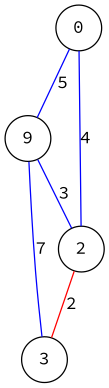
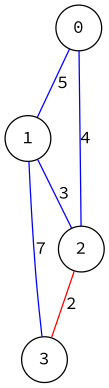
node "9": label "9" -> "1"
